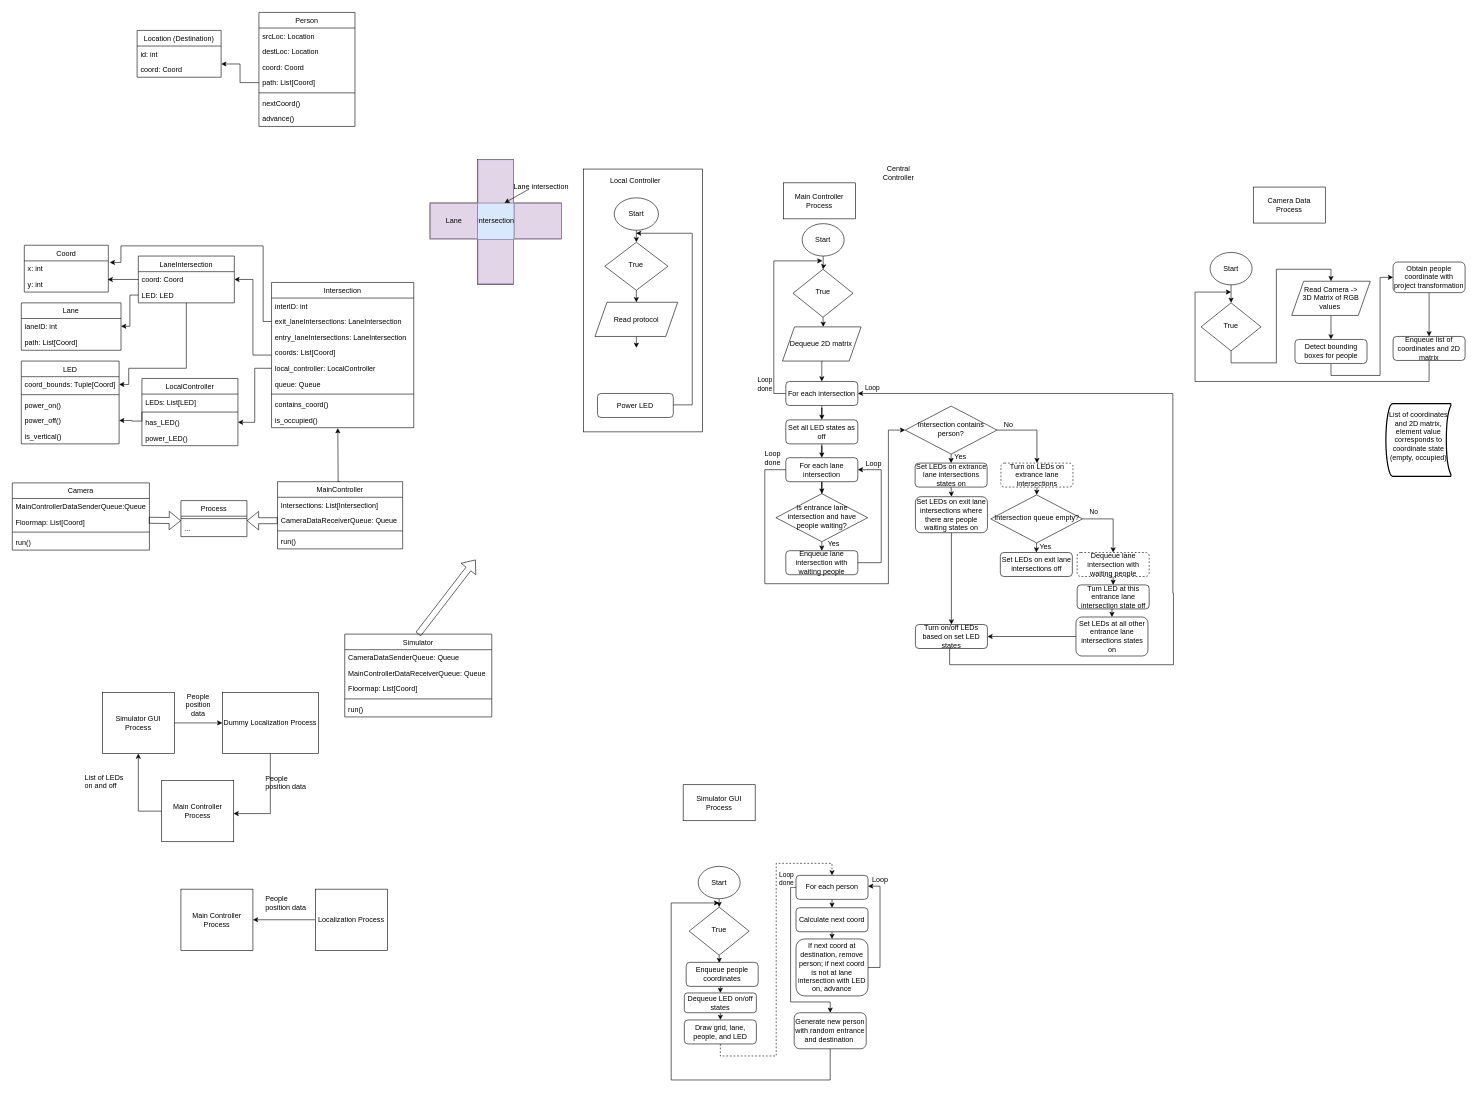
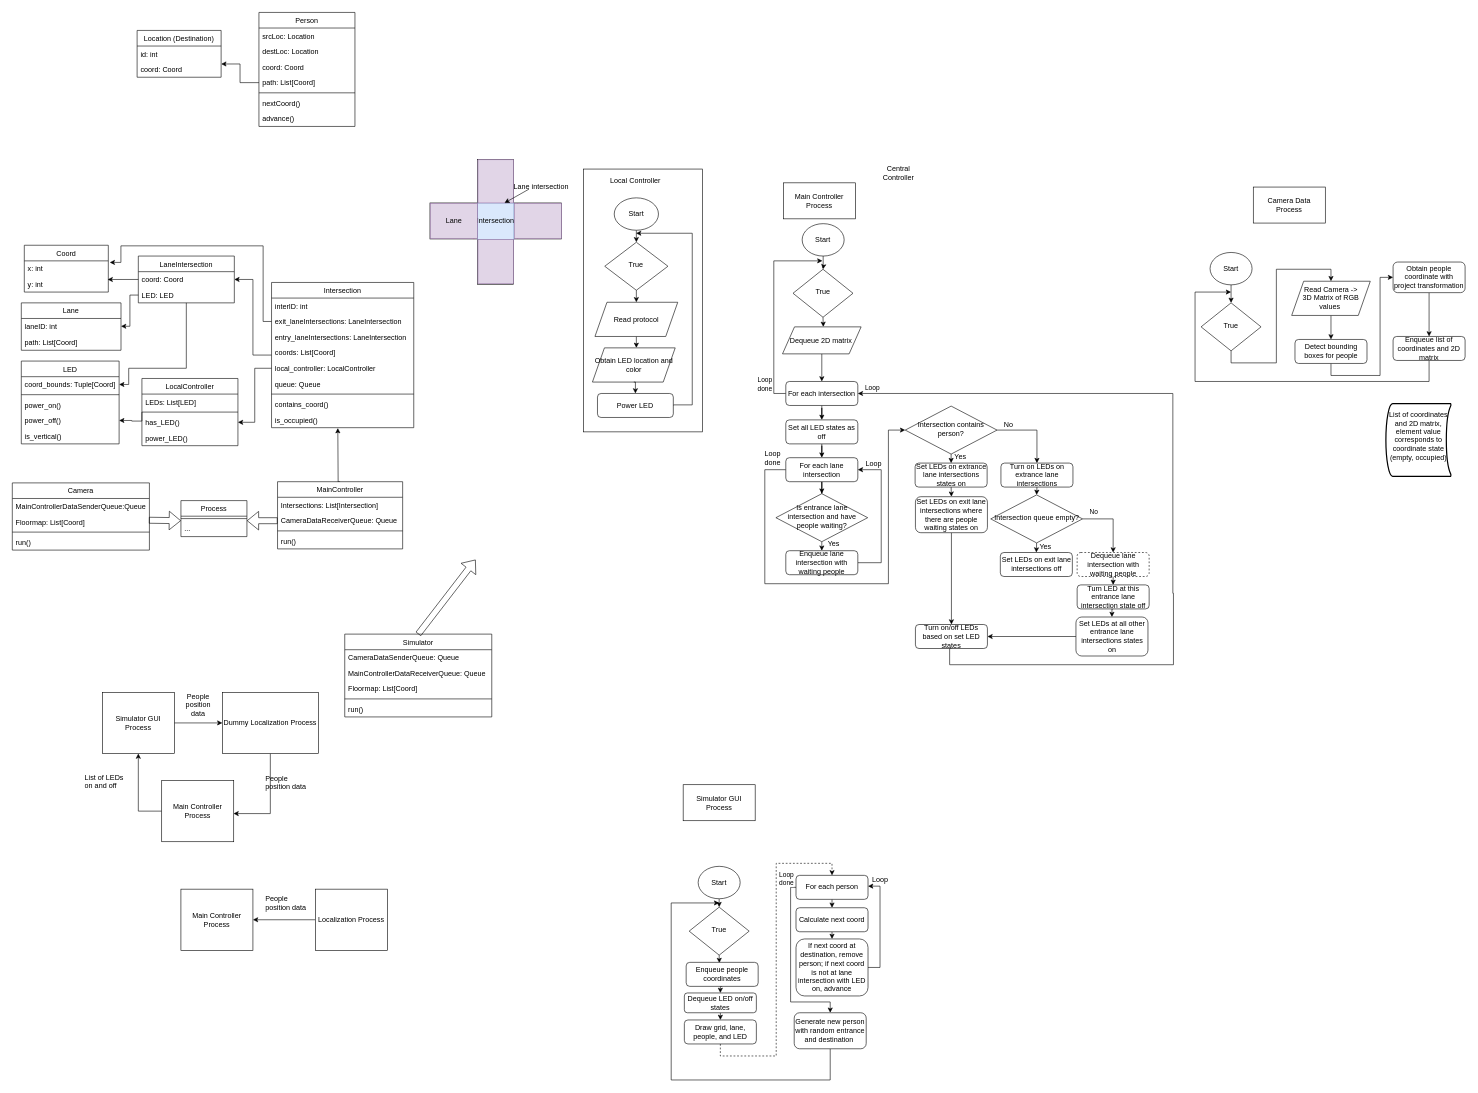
node "Dequeue 2D matrix": size 79x34 -> 79x27
node "Obtain LED location and color": added
edge "Obtain LED location and color" -> "Power LED": added
node "Turn on LEDs on extrance lane intersections": style dashed -> solid
